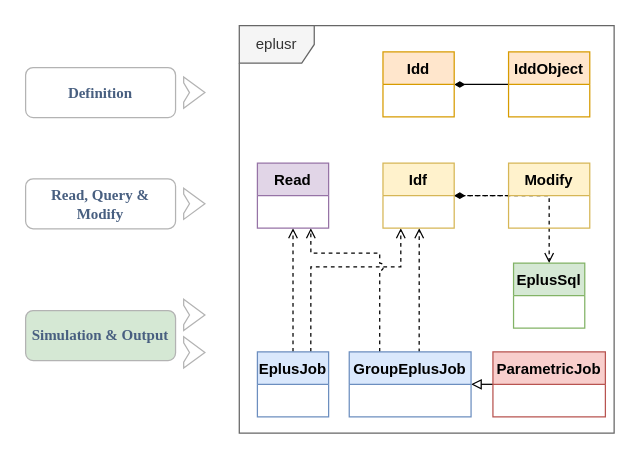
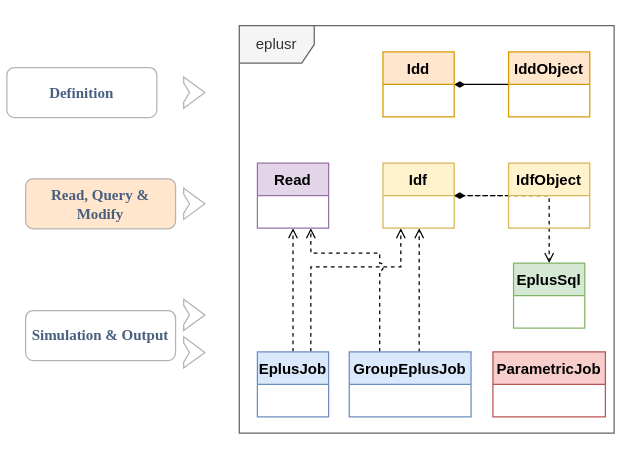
node "Definition": moved (101, 93) -> (82, 93)
node "Modify": label "Modify" -> "IdfObject"
node "Read, Query & Modify": fillcolor #ffffff -> #ffe6cc
node "Simulation & Output": fillcolor #d5e8d4 -> #ffffff
edge "ParametricJob" -> "GroupEplusJob": removed
